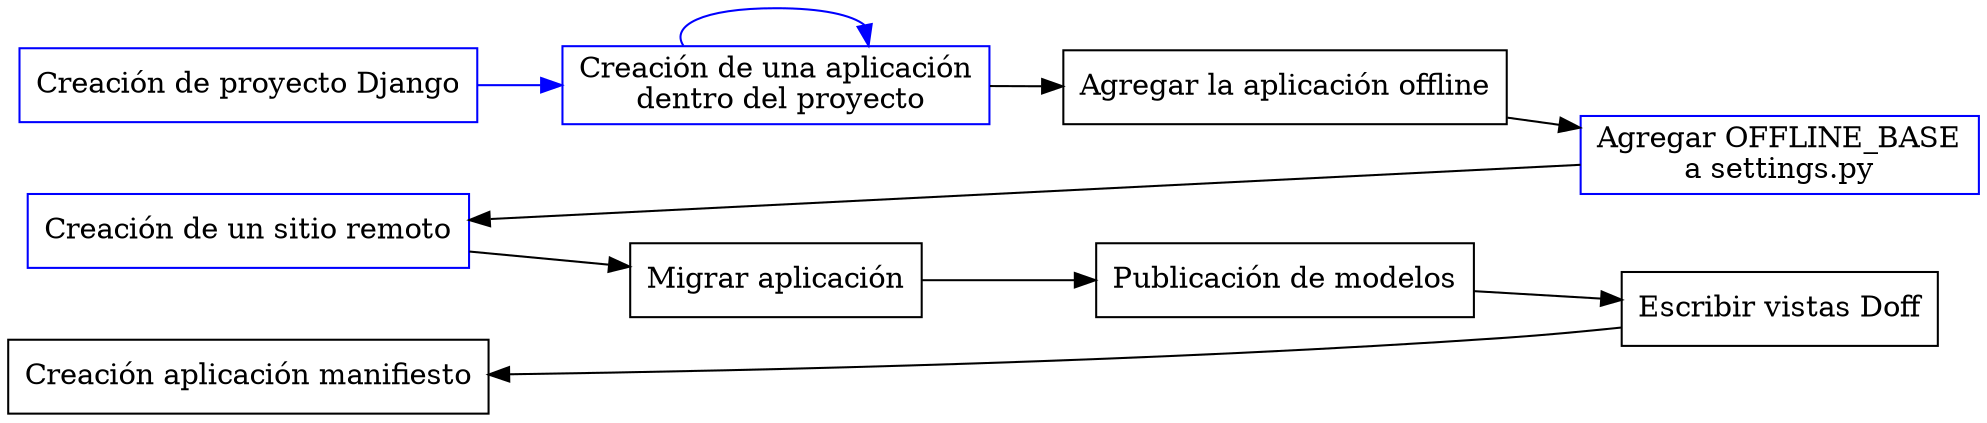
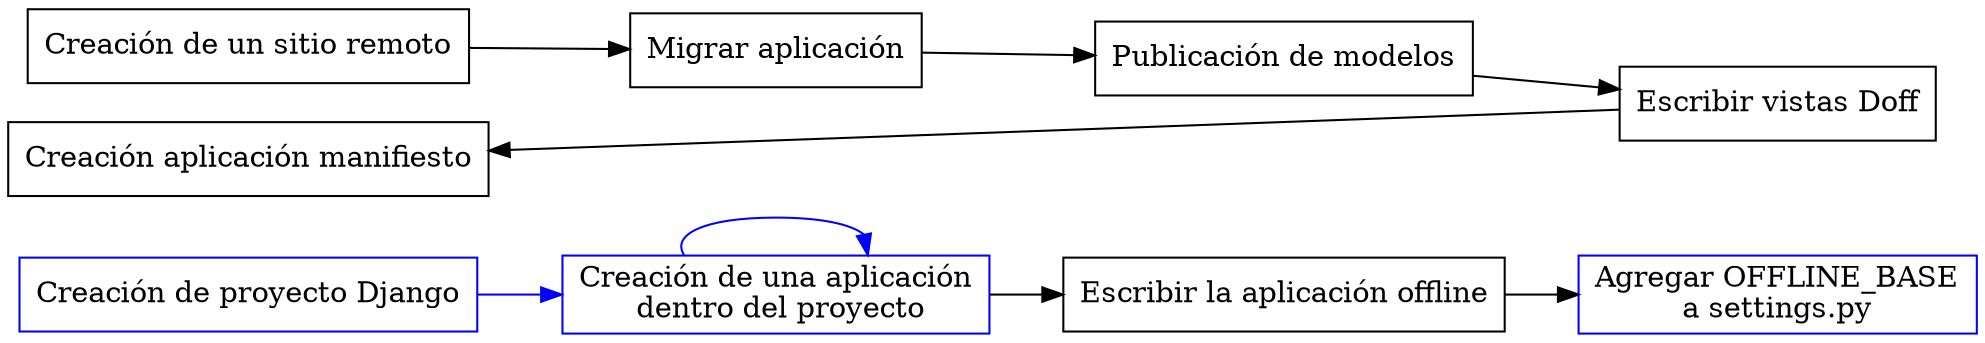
node "Agregar la aplicación offline": label "Agregar la aplicación offline" -> "Escribir la aplicación offline"
edge "Agregar OFFLINE_BASE a settings.py" -> "Creación de un sitio remoto": removed
node "Creación de un sitio remoto": color blue -> black
